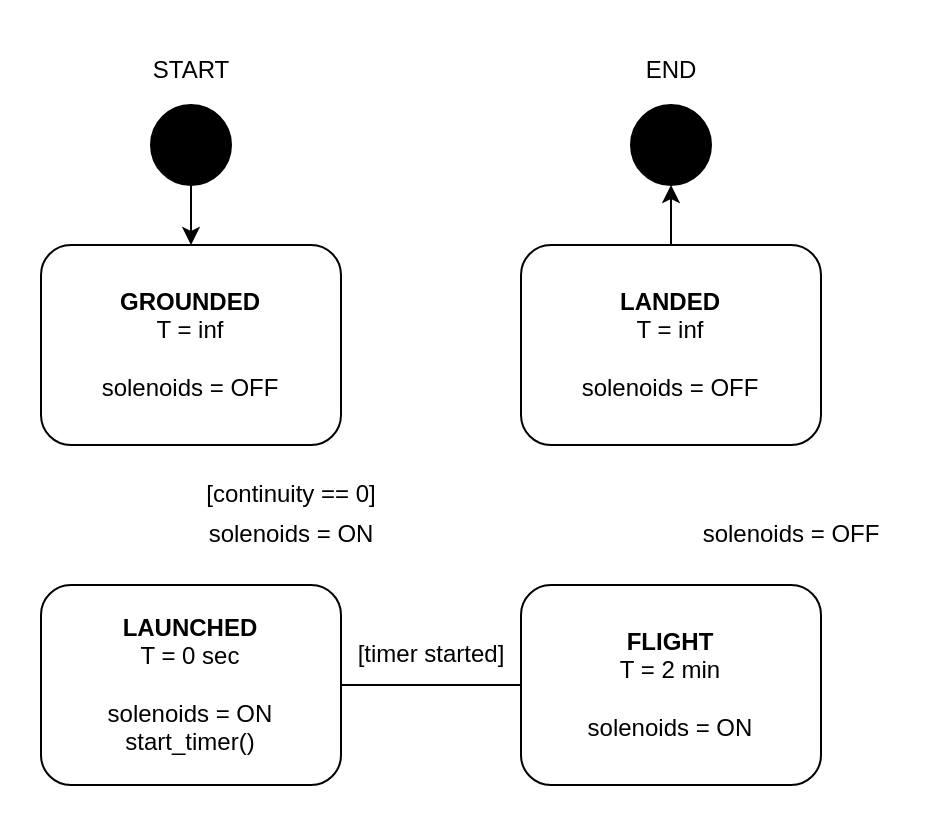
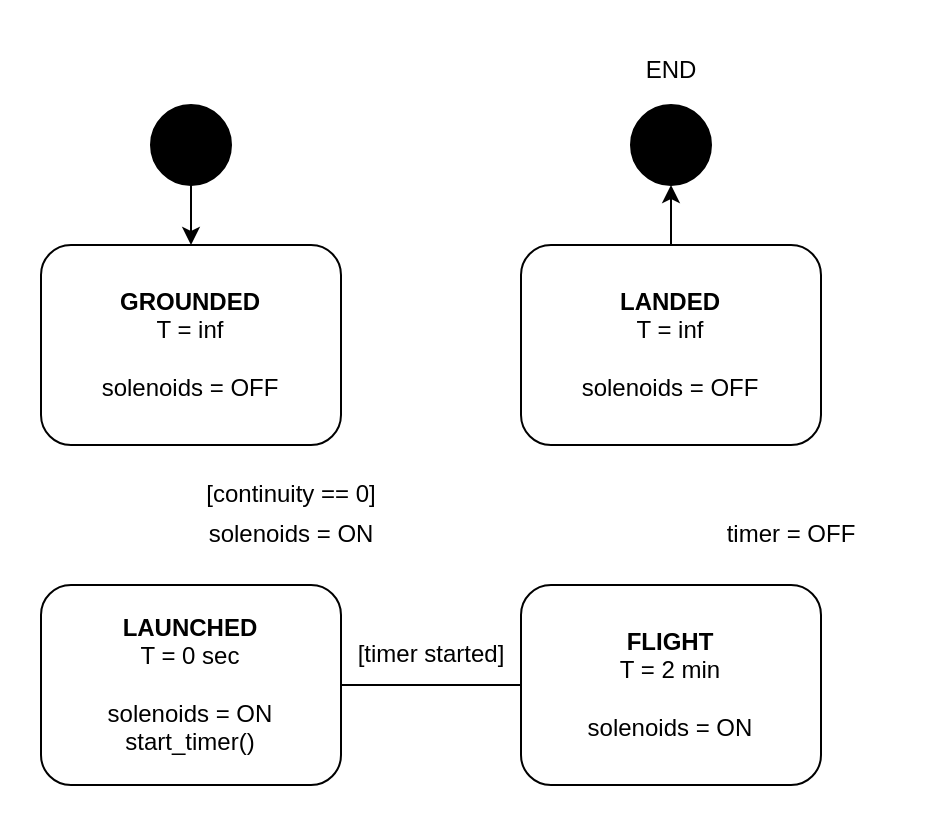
node "START": removed
node "solenoids = OFF": label "solenoids = OFF" -> "timer = OFF"
